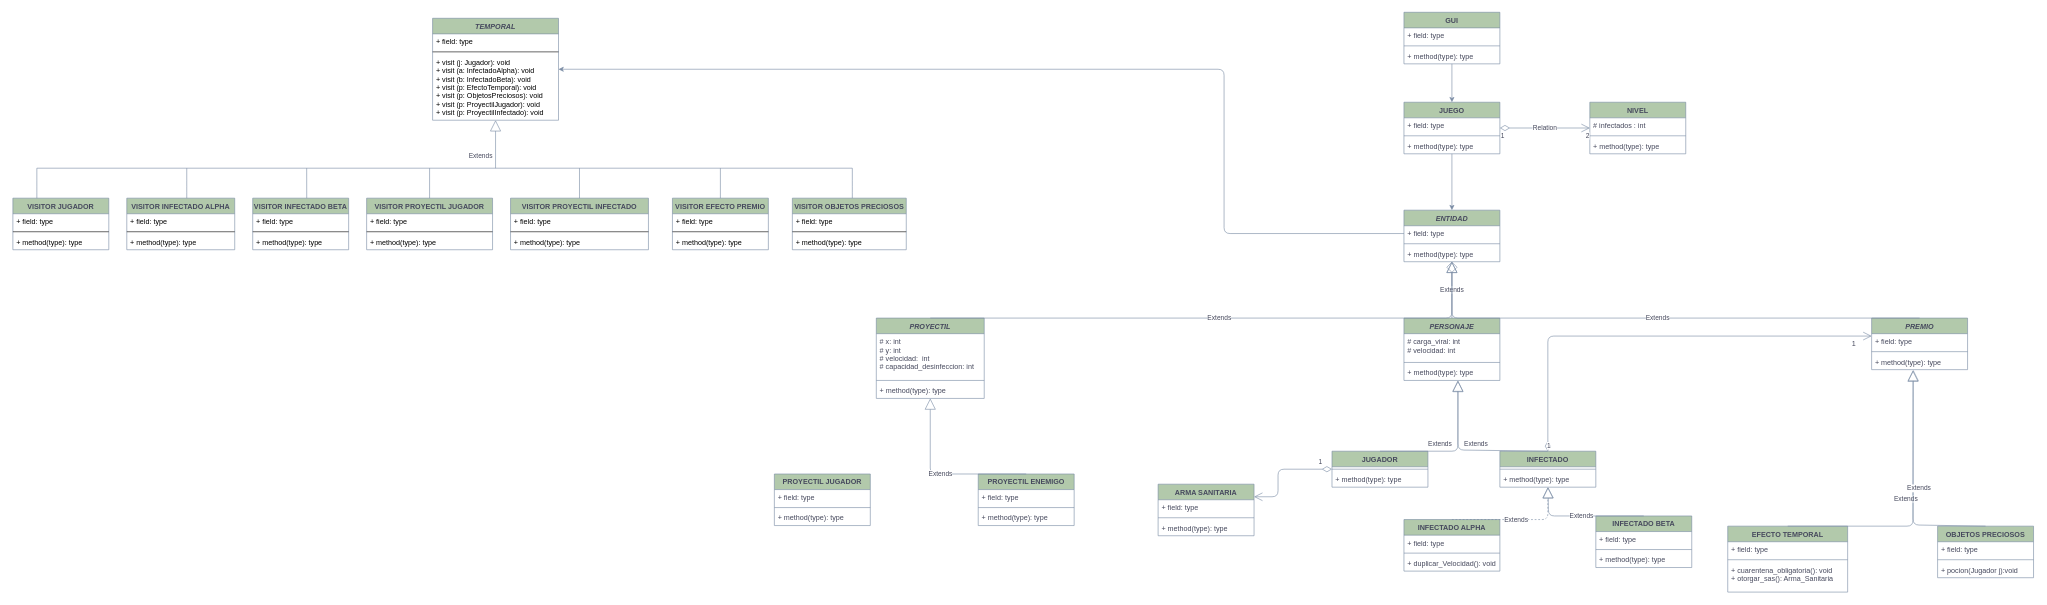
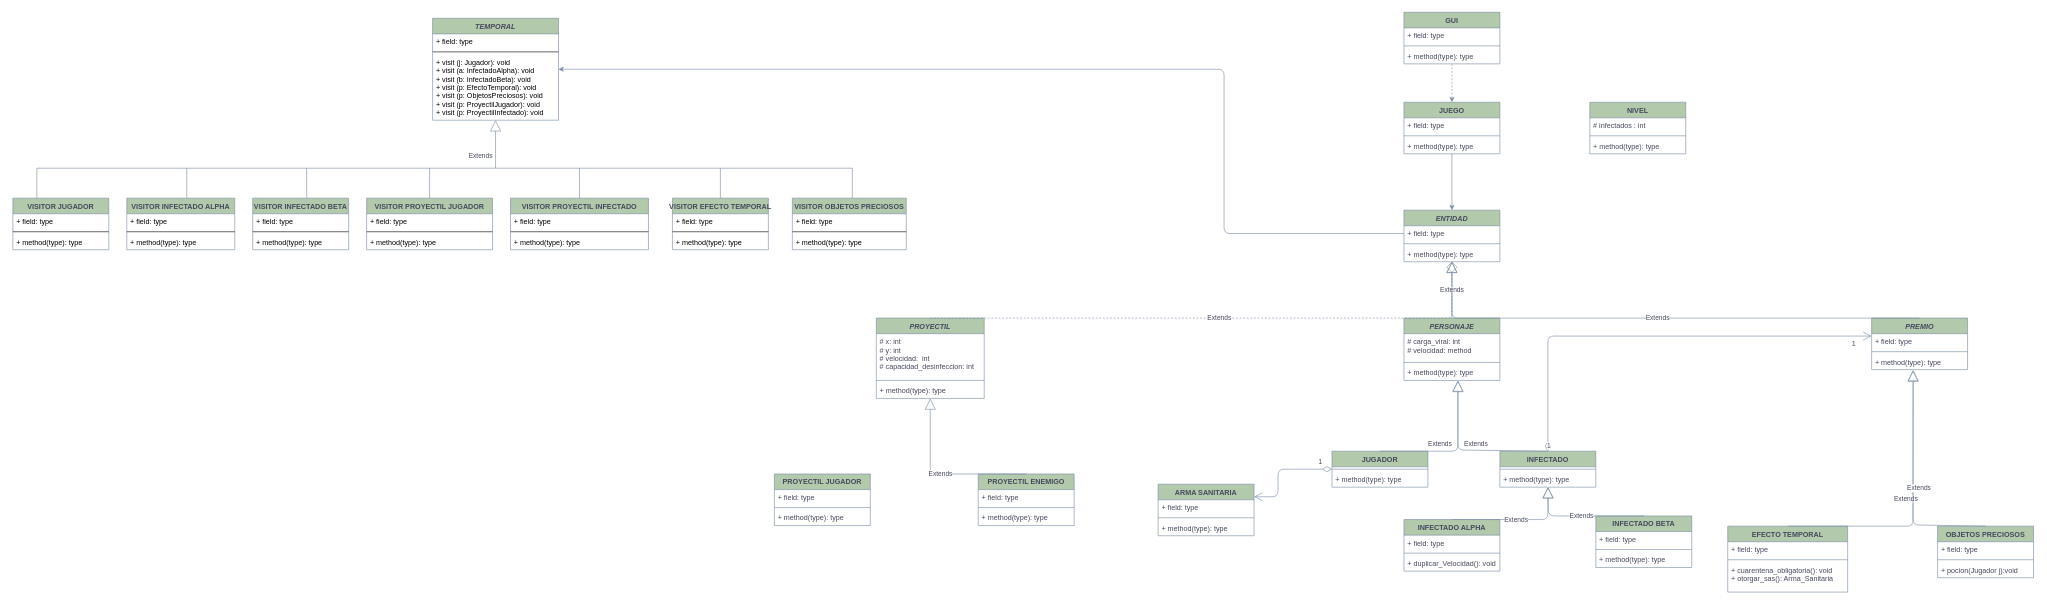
edge "GUI" -> "JUEGO": style solid -> dashed
edge "JUEGO" -- "NIVEL": removed, labels "1", "Relation", "2"
node "VISITOR EFECTO PREMIO": label "VISITOR EFECTO PREMIO" -> "VISITOR EFECTO TEMPORAL"
edge "PROYECTIL" -> "ENTIDAD": style solid -> dashed
node "# carga_viral: int # velocidad: int": label "# carga_viral: int # velocidad: int" -> "# carga_viral: int # velocidad: method"
edge "INFECTADO ALPHA" -> "INFECTADO": style dashed -> solid
